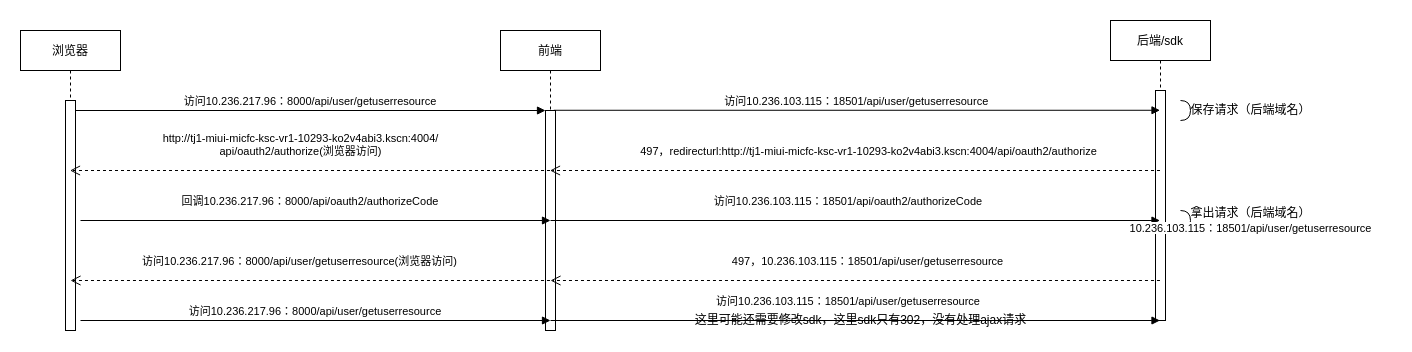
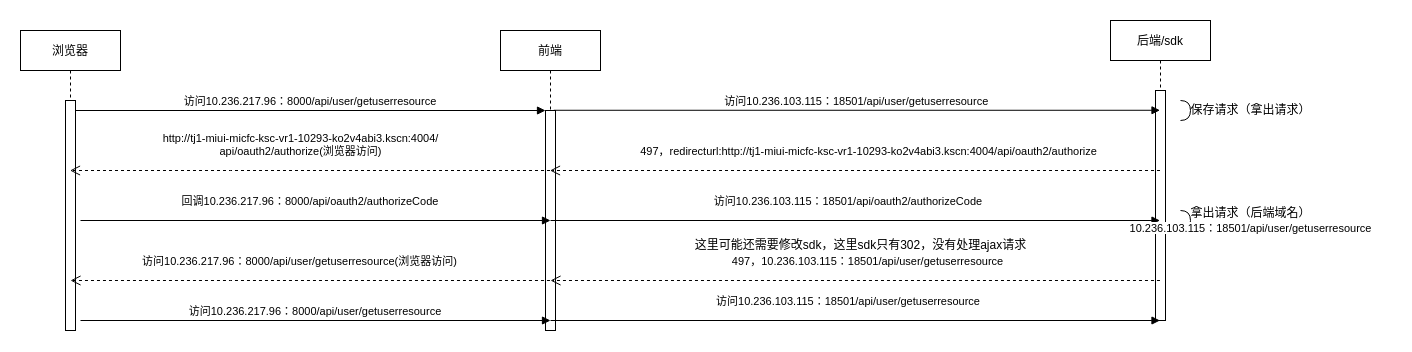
node "保存请求（后端域名）": label "保存请求（后端域名）" -> "保存请求（拿出请求）"
node "这里可能还需要修改sdk，这里sdk只有302，没有处理ajax请求": moved (861, 321) -> (861, 246)
